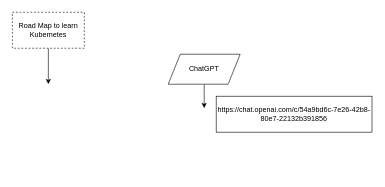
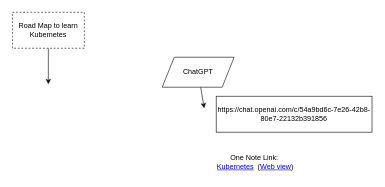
node "ChatGPT": moved (204, 69) -> (198, 72)
node "One Note Link: Kubernetes (Web view)": added
